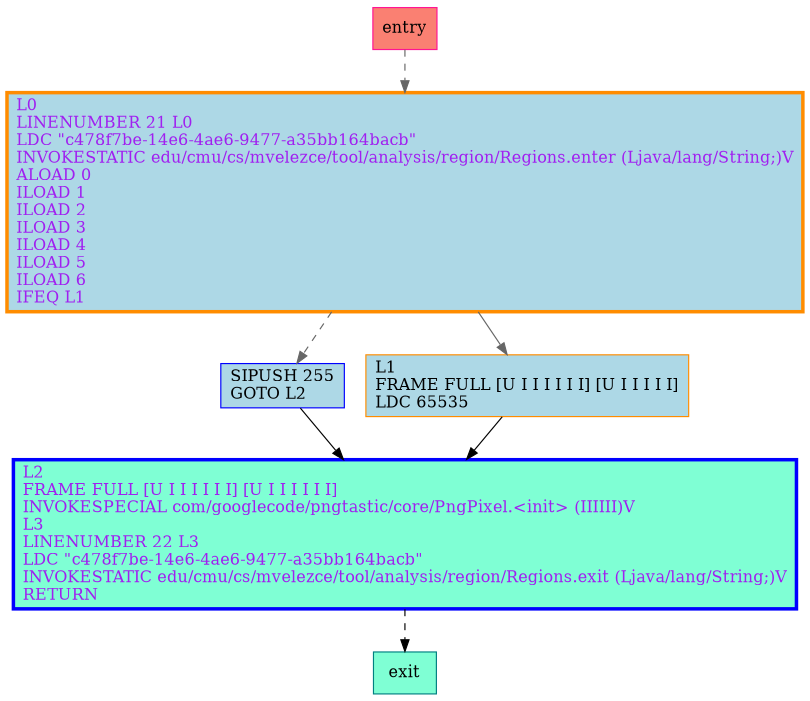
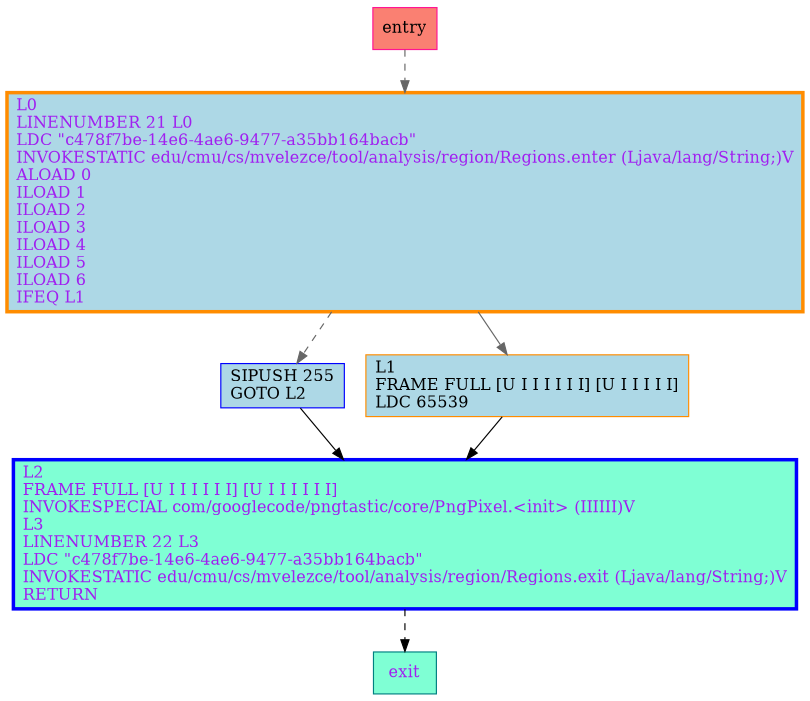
node "L1 FRAME FULL [U I I I I I I] [U I I I I I] LDC 65535": label "L1 FRAME FULL [U I I I I I I] [U I I I I I] LDC 65535" -> "L1 FRAME FULL [U I I I I I I] [U I I I I I] LDC 65539"
node "exit": fontcolor black -> purple
